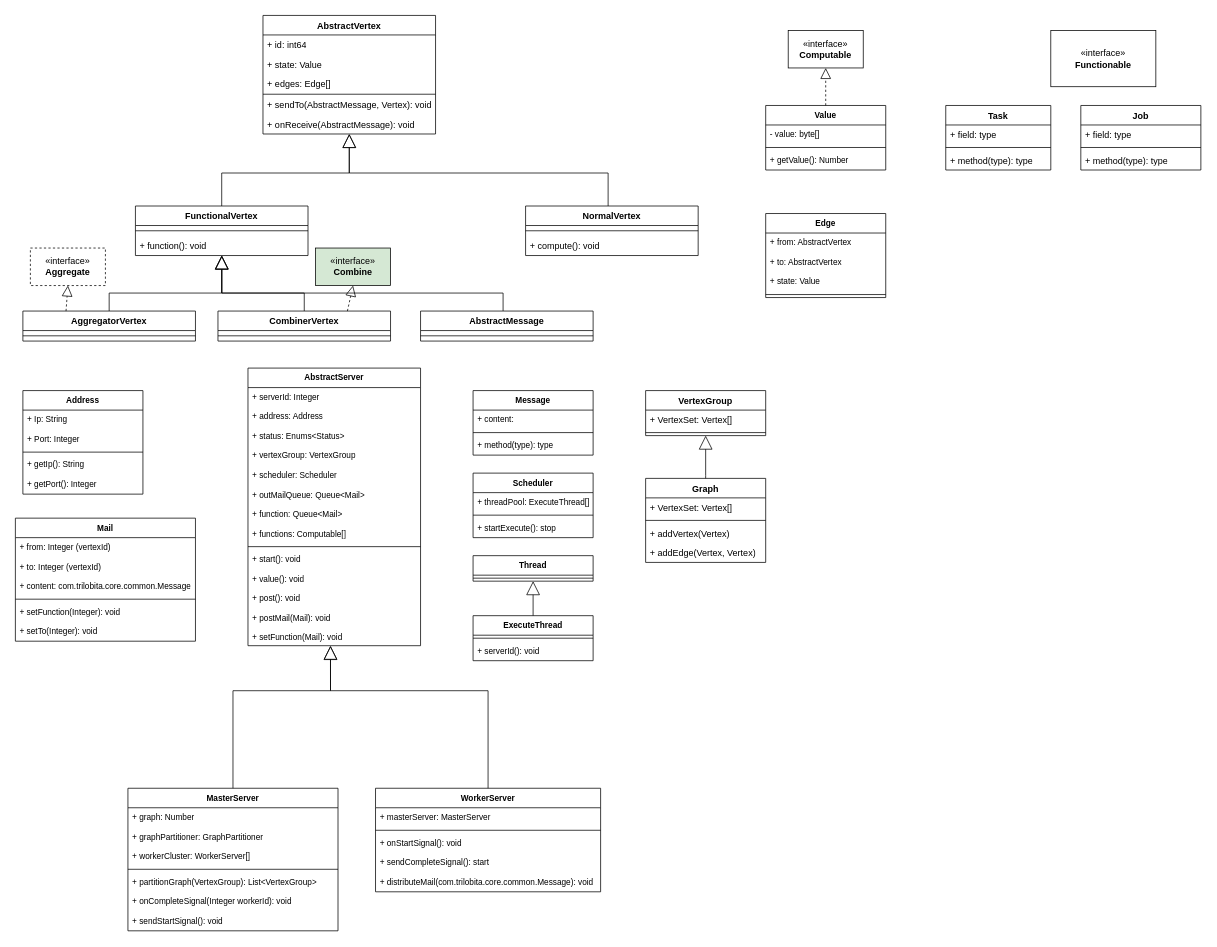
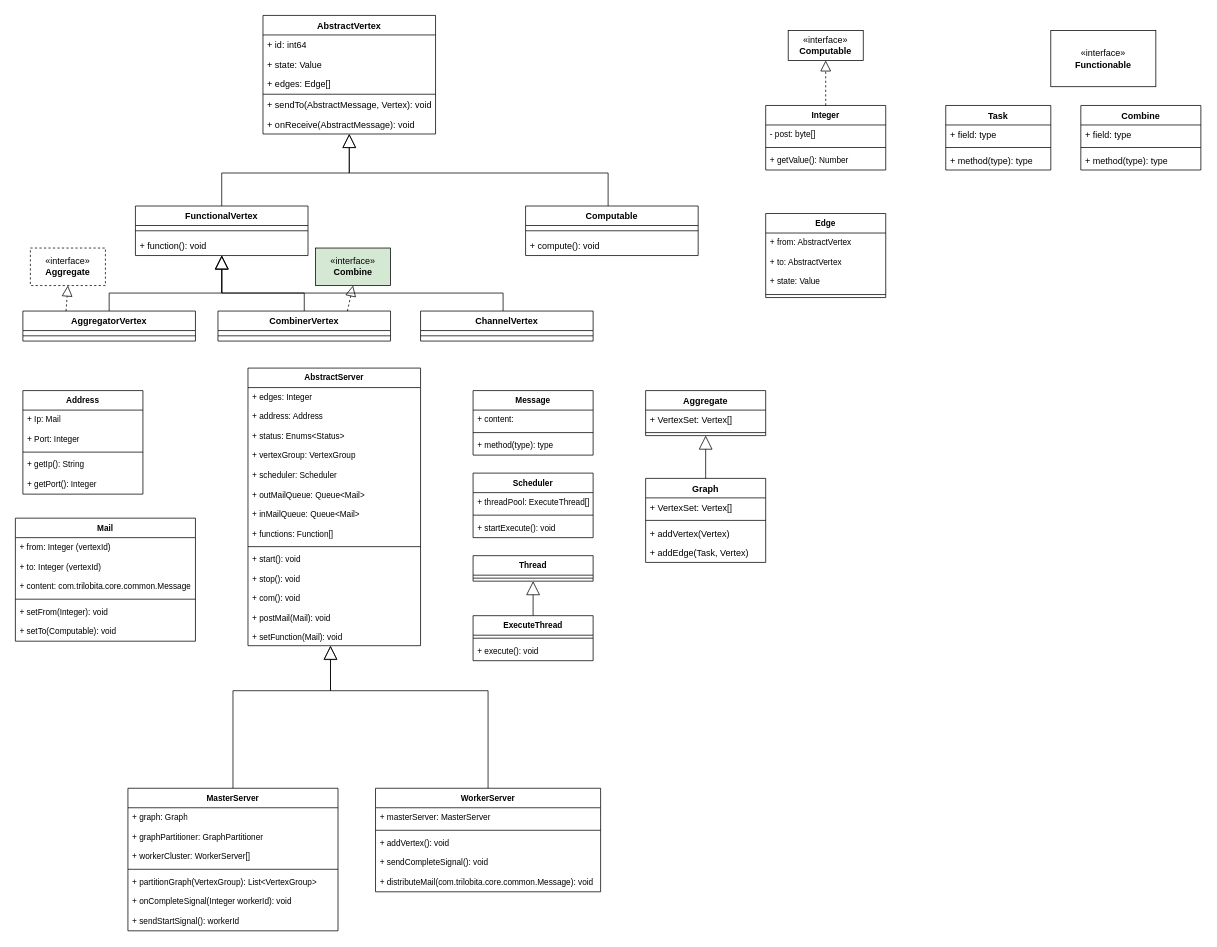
node "«interface» Computable": size 75x38 -> 75x30
node "Value": label "Value" -> "Integer"
node "Job": label "Job" -> "Combine"
node "- value: byte[]": label "- value: byte[]" -> "- post: byte[]"
node "NormalVertex": label "NormalVertex" -> "Computable"
node "AbstractMessage": label "AbstractMessage" -> "ChannelVertex"
node "+ serverId: Integer": label "+ serverId: Integer" -> "+ edges: Integer"
node "VertexGroup": label "VertexGroup" -> "Aggregate"
node "+ Ip: String": label "+ Ip: String" -> "+ Ip: Mail"
node "+ function: Queue<Mail>": label "+ function: Queue<Mail>" -> "+ inMailQueue: Queue<Mail>"
node "+ startExecute(): stop": label "+ startExecute(): stop" -> "+ startExecute(): void"
node "+ functions: Computable[]": label "+ functions: Computable[]" -> "+ functions: Function[]"
node "+ addEdge(Vertex, Vertex)": label "+ addEdge(Vertex, Vertex)" -> "+ addEdge(Task, Vertex)"
node "+ value(): void": label "+ value(): void" -> "+ stop(): void"
node "+ post(): void": label "+ post(): void" -> "+ com(): void"
node "+ setFunction(Integer): void": label "+ setFunction(Integer): void" -> "+ setFrom(Integer): void"
node "+ setTo(Integer): void": label "+ setTo(Integer): void" -> "+ setTo(Computable): void"
node "+ serverId(): void": label "+ serverId(): void" -> "+ execute(): void"
node "+ graph: Number": label "+ graph: Number" -> "+ graph: Graph"
node "+ onStartSignal(): void": label "+ onStartSignal(): void" -> "+ addVertex(): void"
node "+ sendCompleteSignal(): start": label "+ sendCompleteSignal(): start" -> "+ sendCompleteSignal(): void"
node "+ sendStartSignal(): void": label "+ sendStartSignal(): void" -> "+ sendStartSignal(): workerId"
